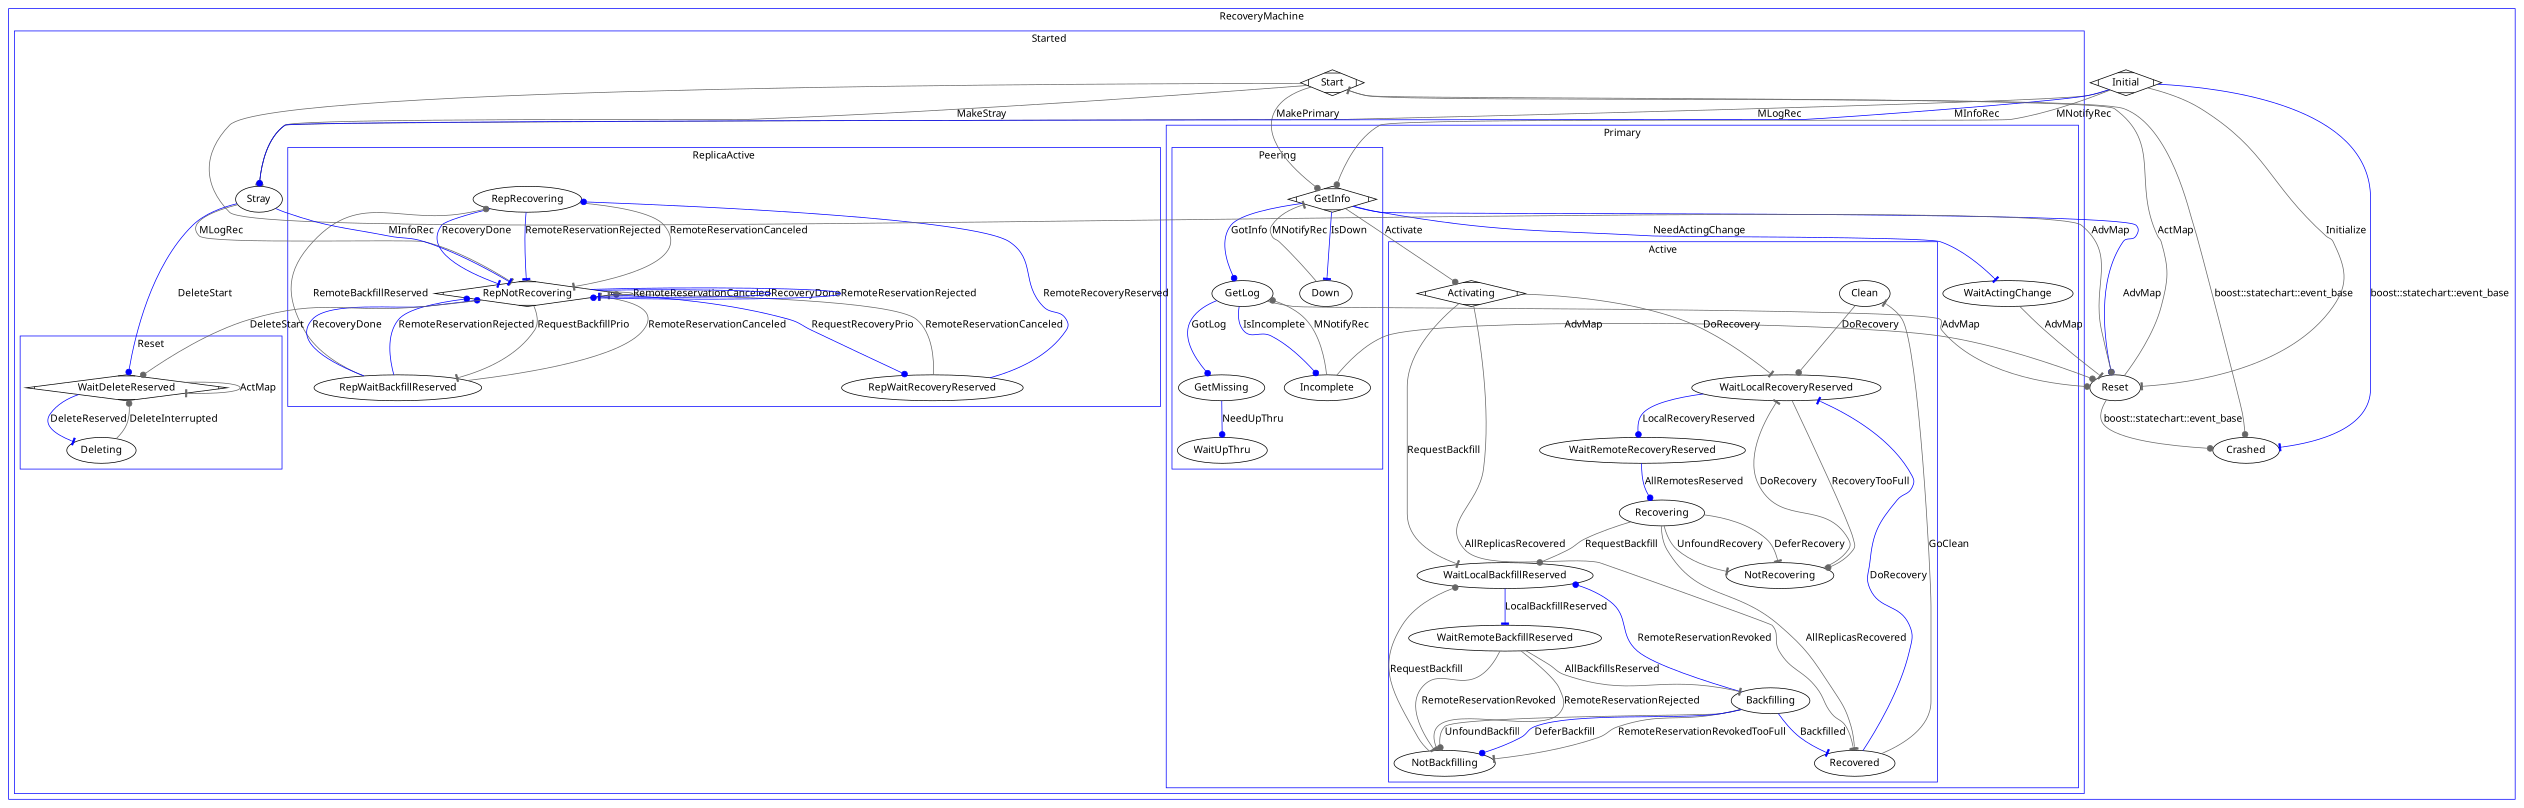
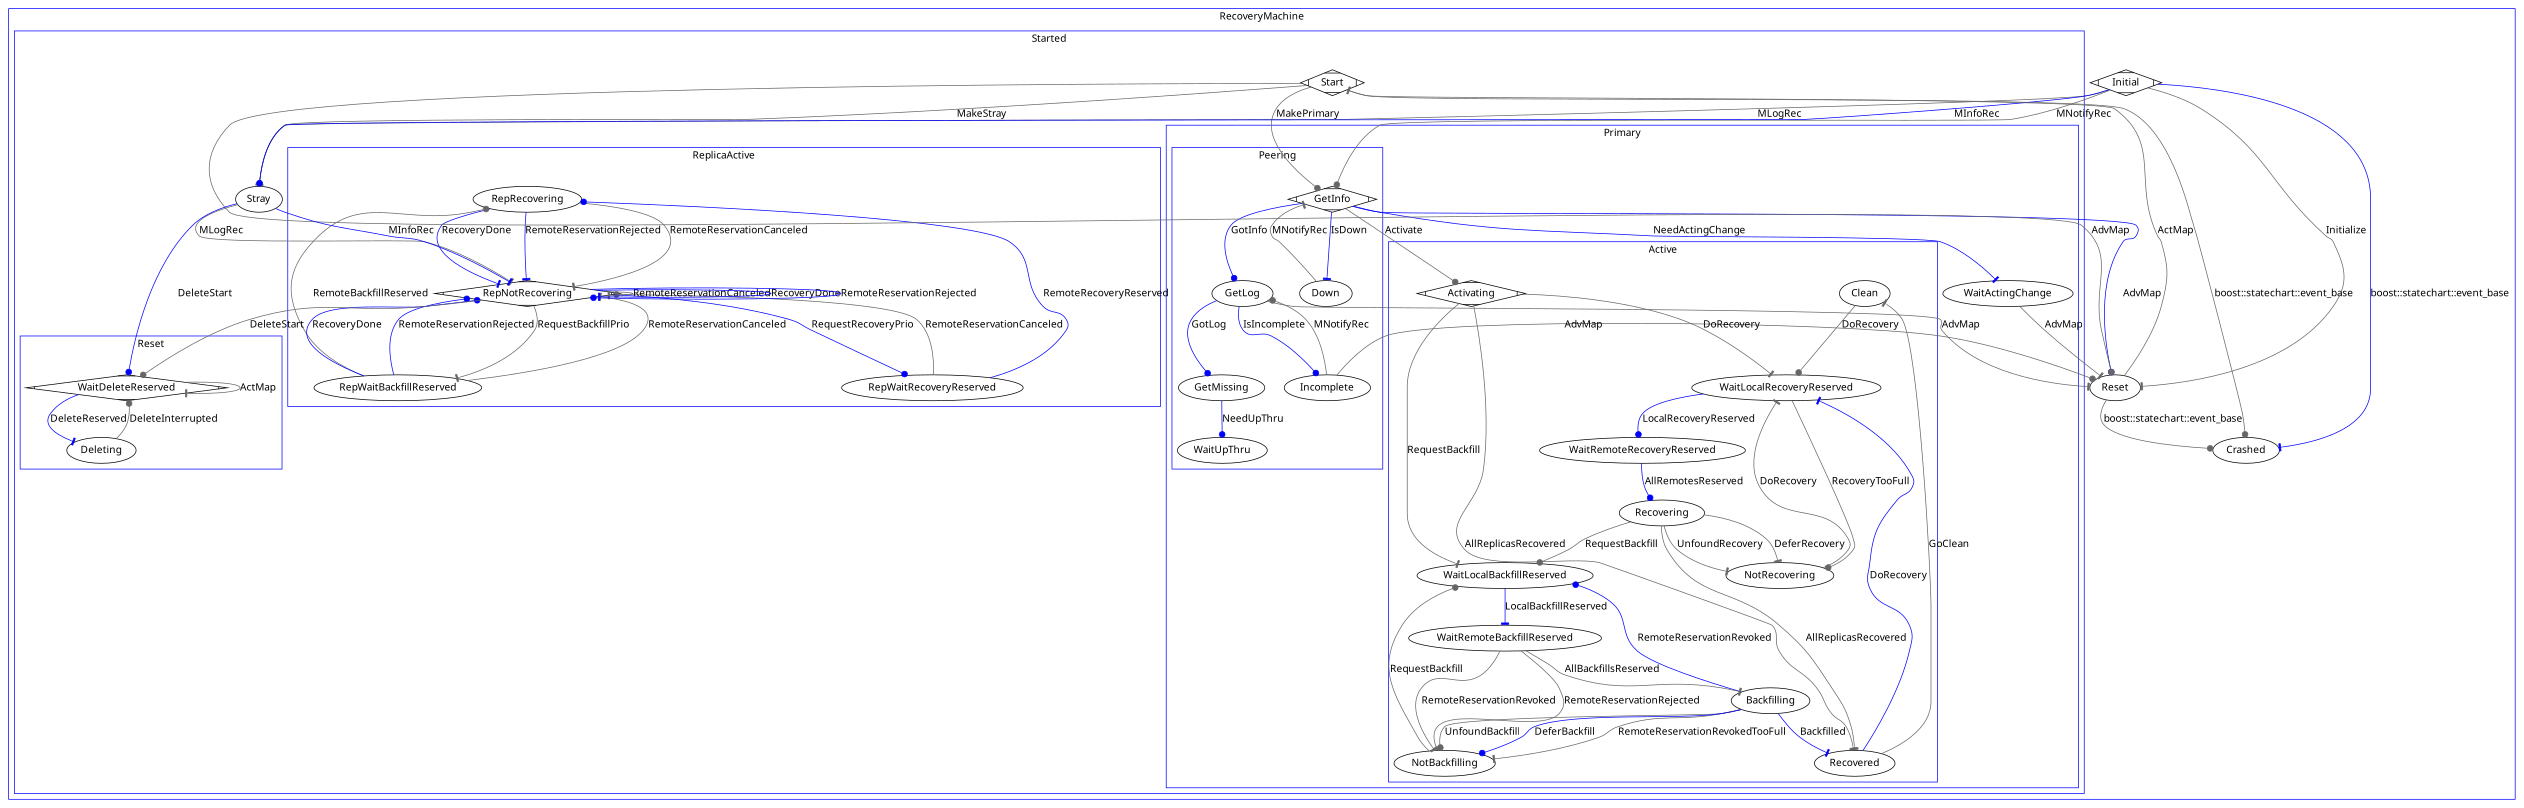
edge "GetLog" -> "Reset": arrowhead dot -> tee
